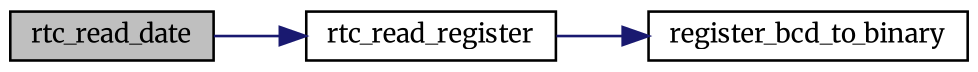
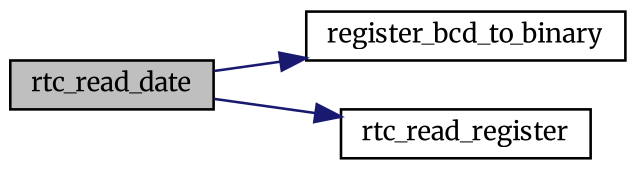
edge "rtc_read_register" -> "register_bcd_to_binary": now "rtc_read_date" -> "register_bcd_to_binary"
